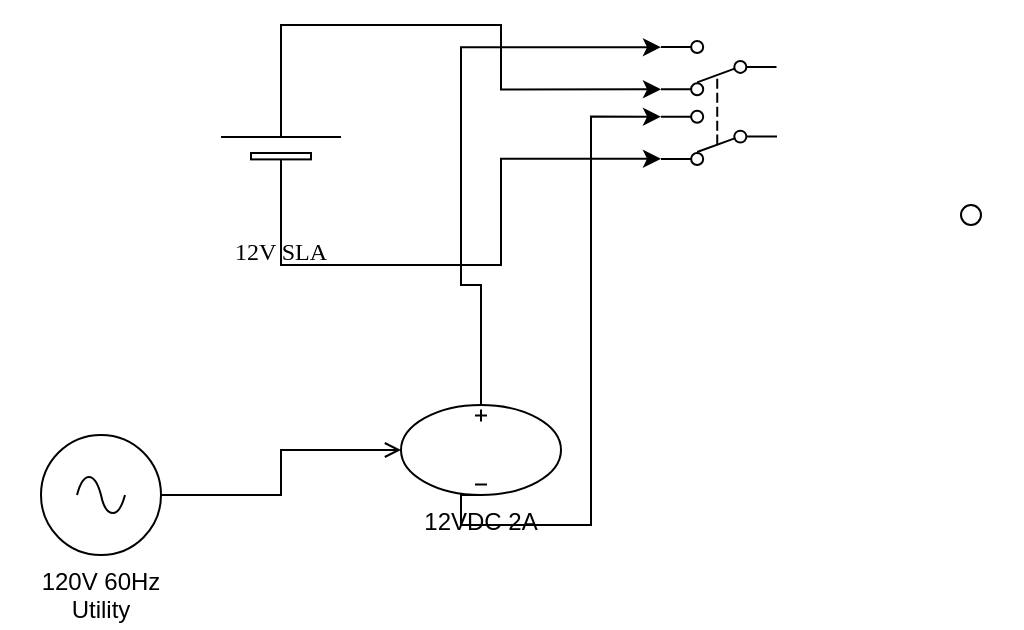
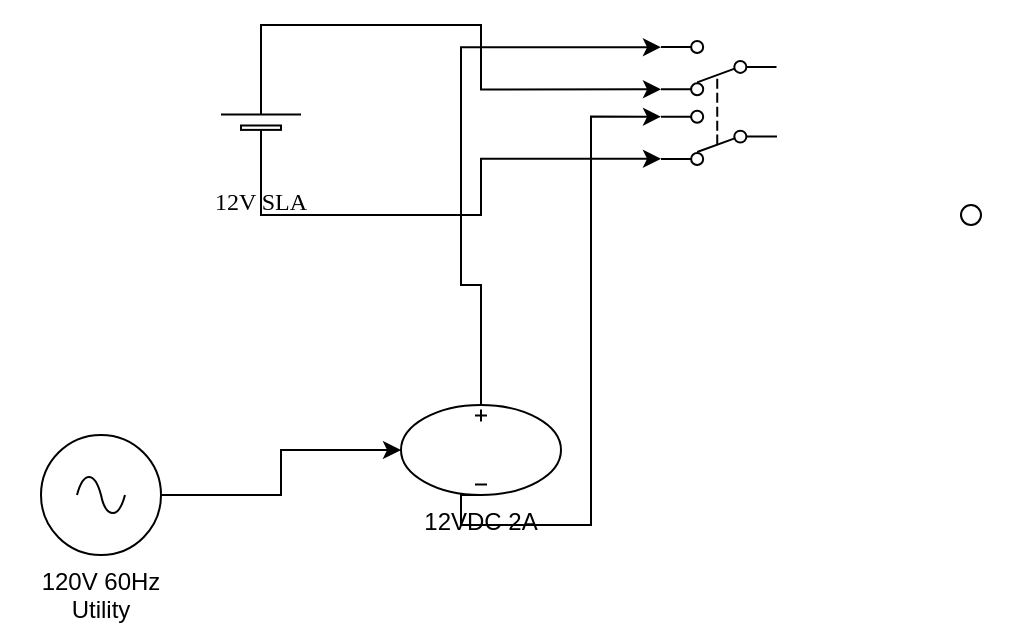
node "12V SLA": size 120x160 -> 80x110
edge "120V 60Hz Utility" -> "12VDC 2A": arrowhead open -> classic
